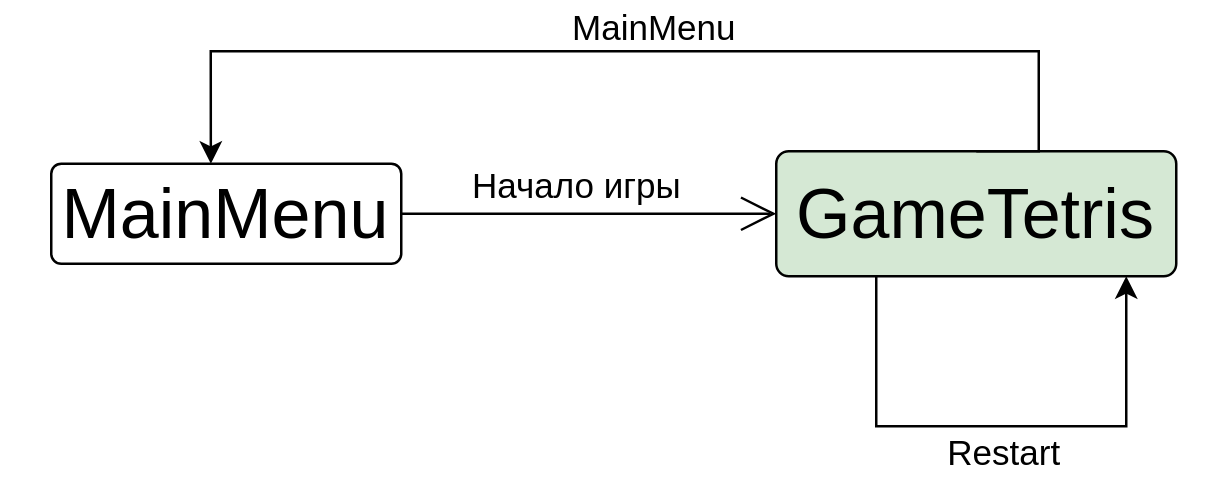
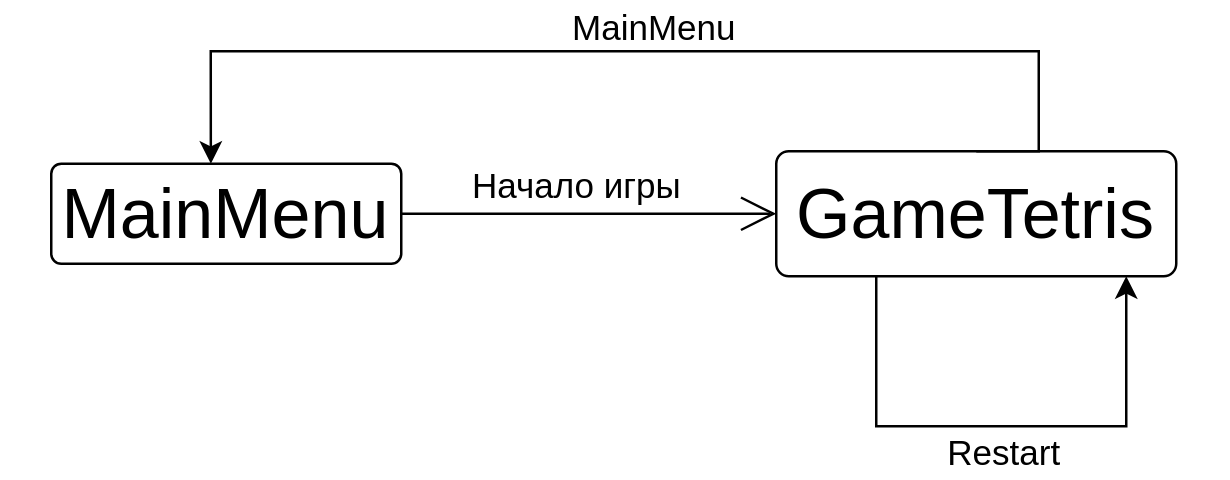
node "GameTetris": fillcolor #d5e8d4 -> #ffffff
